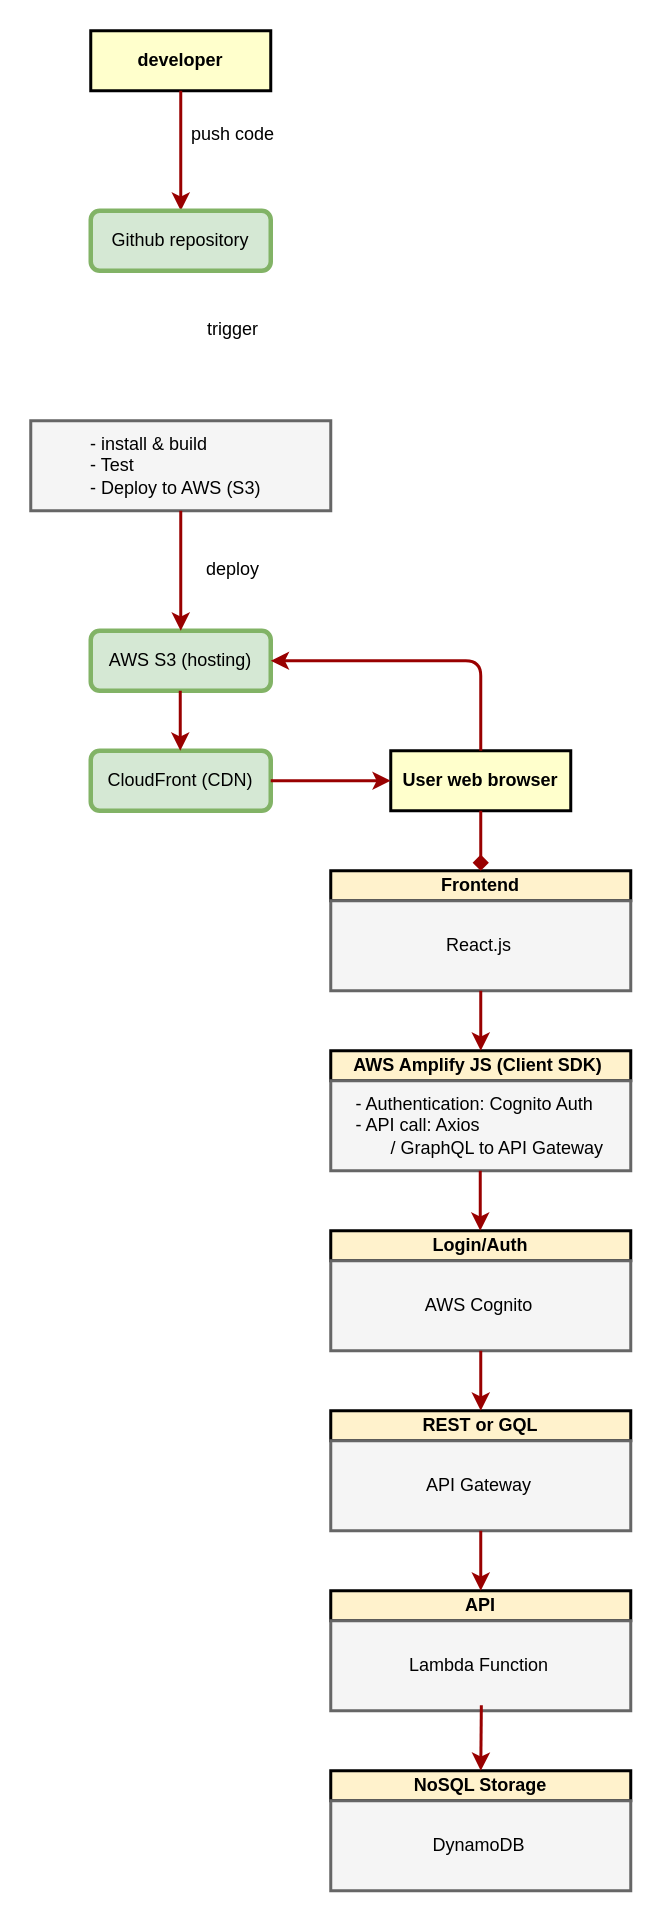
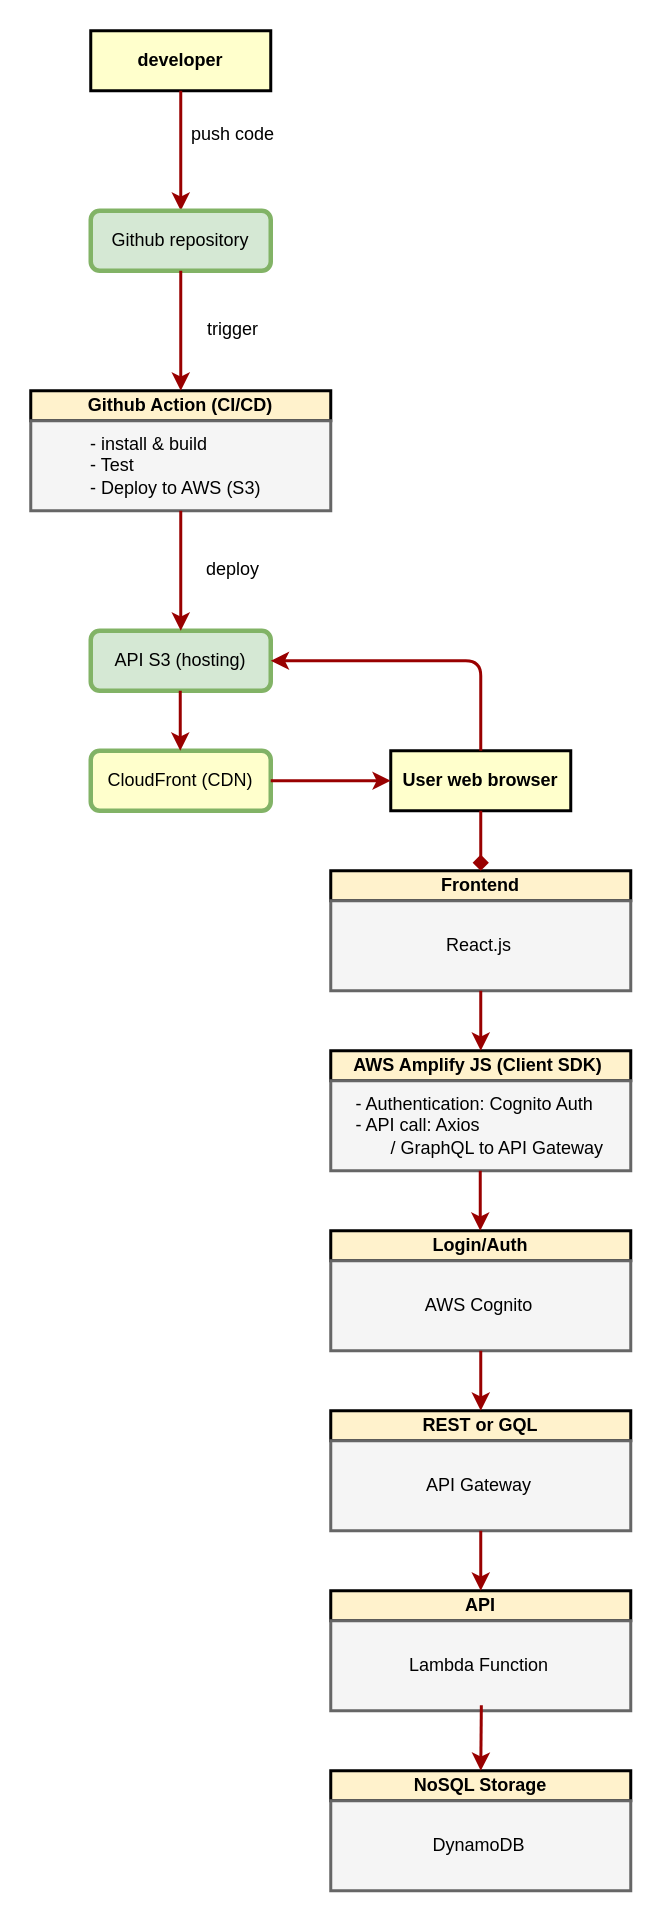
edge "Github repository" -> "Github Action (CI/CD)": added
node "Github Action (CI/CD)": added
node "AWS S3 (hosting)": label "AWS S3 (hosting)" -> "API S3 (hosting)"
node "CloudFront (CDN)": fillcolor #d5e8d4 -> #ffffcc
